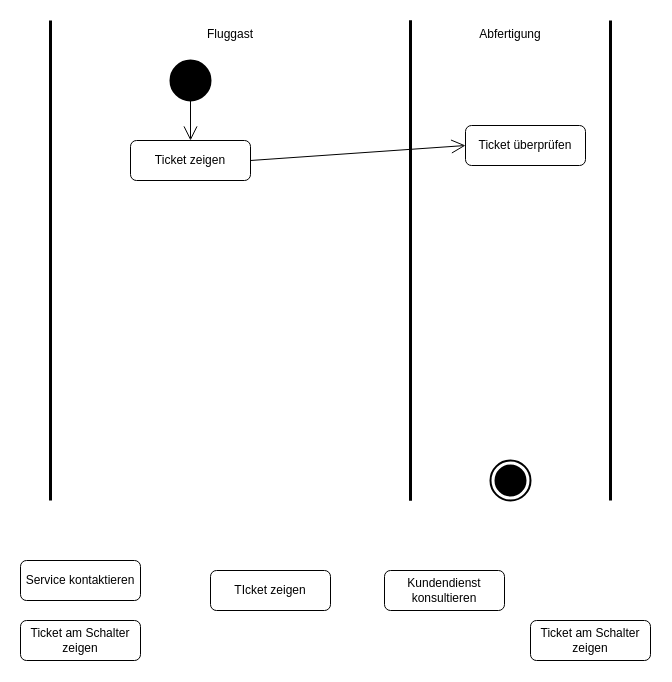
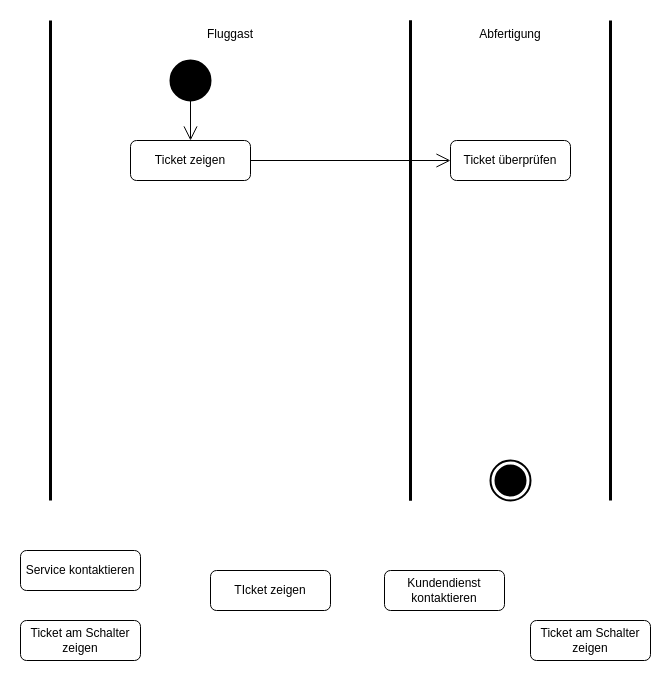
node "Ticket überprüfen": moved (526, 146) -> (511, 161)
node "Service kontaktieren": moved (81, 581) -> (81, 571)
node "Kundendienst konsultieren": label "Kundendienst konsultieren" -> "Kundendienst kontaktieren"
